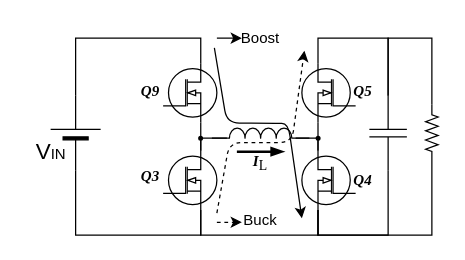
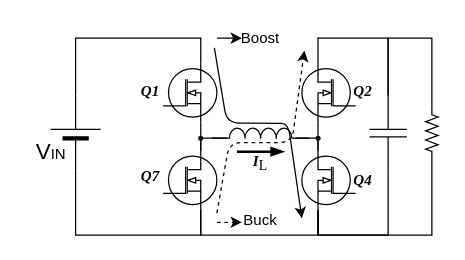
node "Q9": label "Q9" -> "Q1"
node "Q5": label "Q5" -> "Q2"
node "Q3": label "Q3" -> "Q7"
